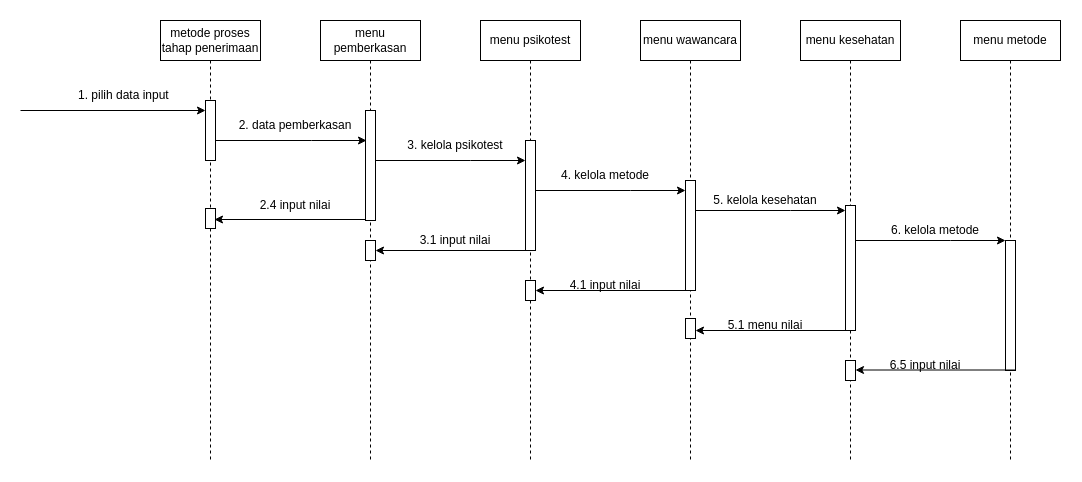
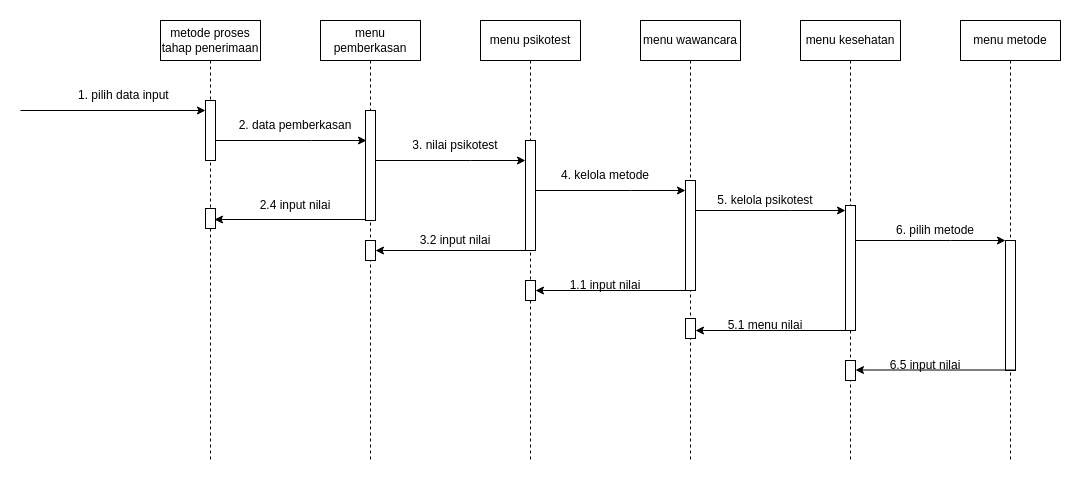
node "3. kelola psikotest": label "3. kelola psikotest" -> "3. nilai psikotest"
node "5. kelola kesehatan": label "5. kelola kesehatan" -> "5. kelola psikotest"
node "6. kelola metode": label "6. kelola metode" -> "6. pilih metode"
node "3.1 input nilai": label "3.1 input nilai" -> "3.2 input nilai"
node "4.1 input nilai": label "4.1 input nilai" -> "1.1 input nilai"
